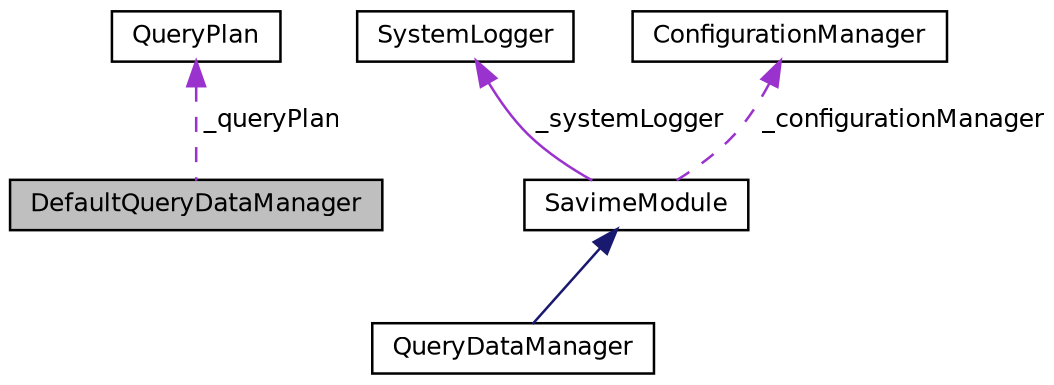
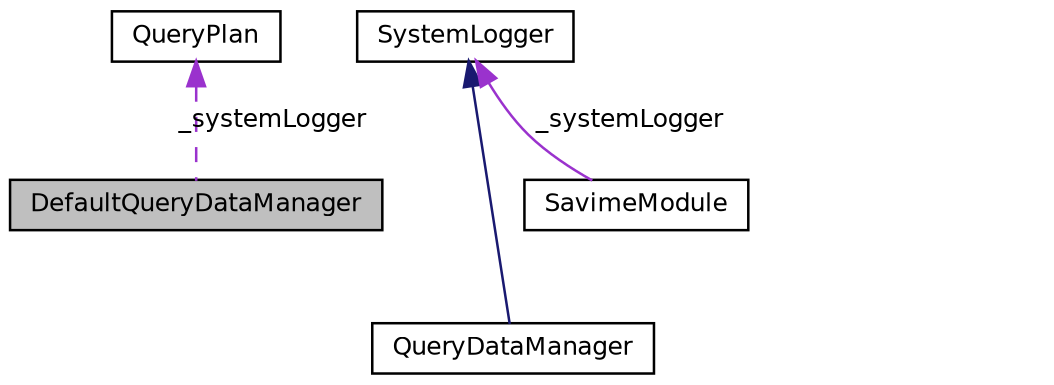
node "ConfigurationManager": removed
edge "DefaultQueryDataManager" -> "QueryPlan": label " _queryPlan" -> " _systemLogger"
edge "QueryDataManager" -> "SavimeModule": now "QueryDataManager" -> "SystemLogger"
